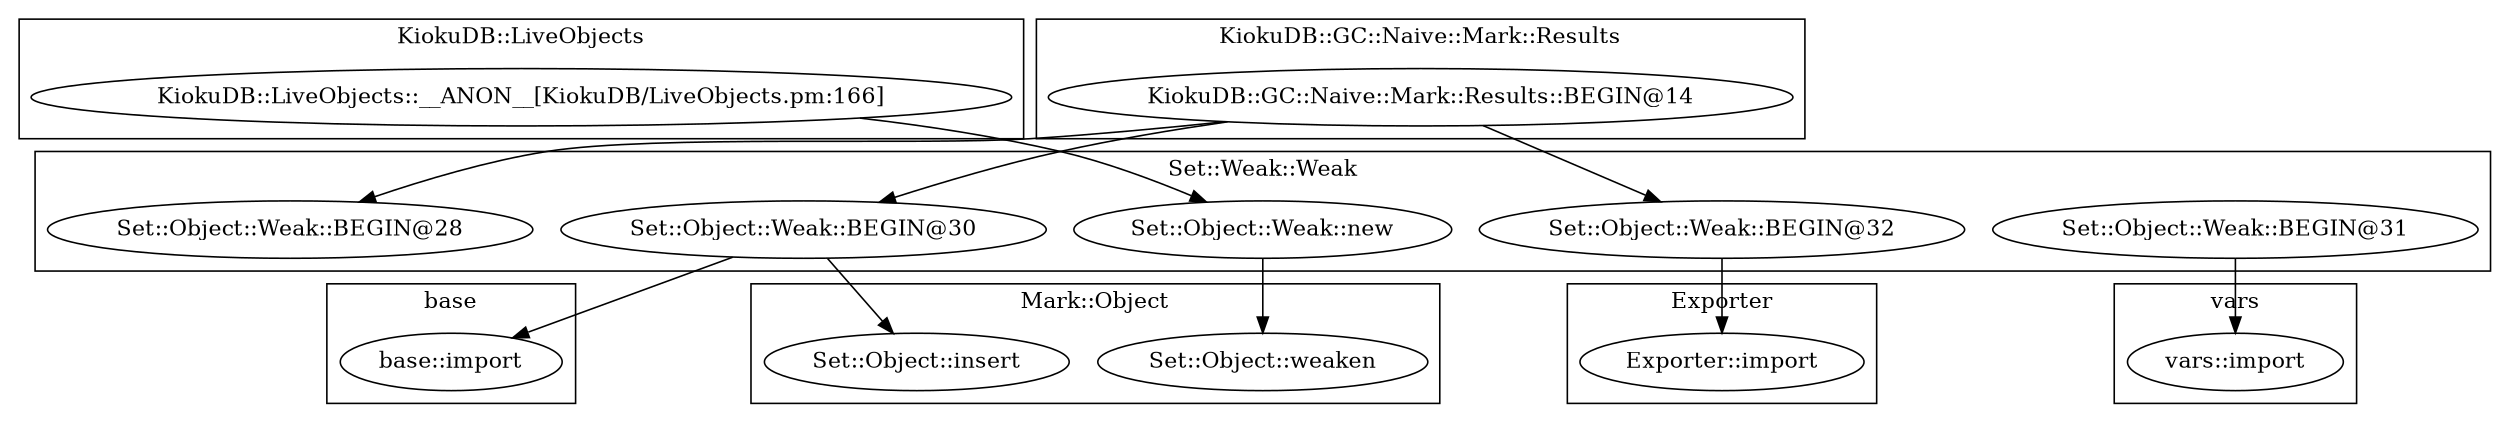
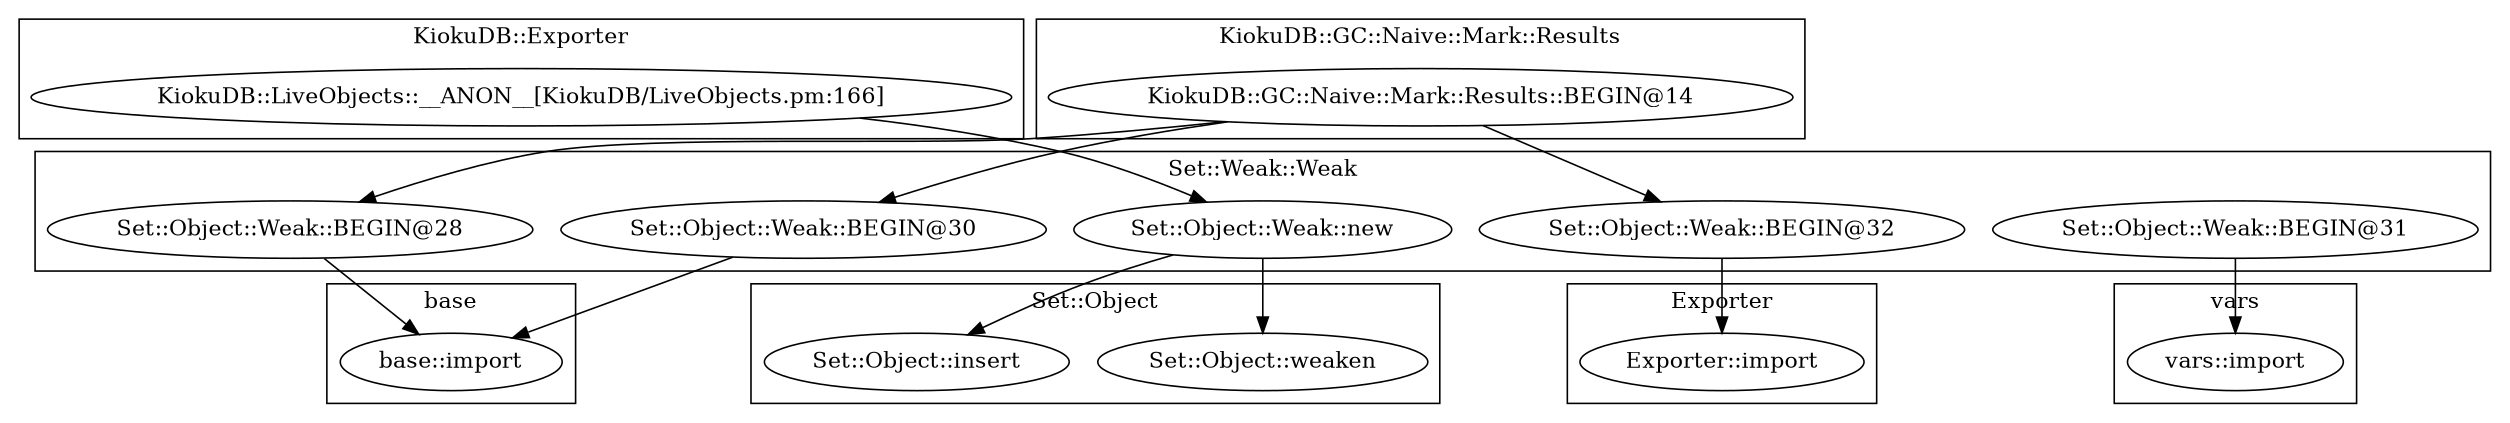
cluster "KiokuDB::LiveObjects": label "KiokuDB::LiveObjects" -> "KiokuDB::Exporter"
edge "Set::Object::Weak::BEGIN@28" -> "base::import": added
edge "Set::Object::Weak::BEGIN@30" -> "Set::Object::insert": now "Set::Object::Weak::new" -> "Set::Object::insert"
cluster "Mark::Object": label "Mark::Object" -> "Set::Object"
